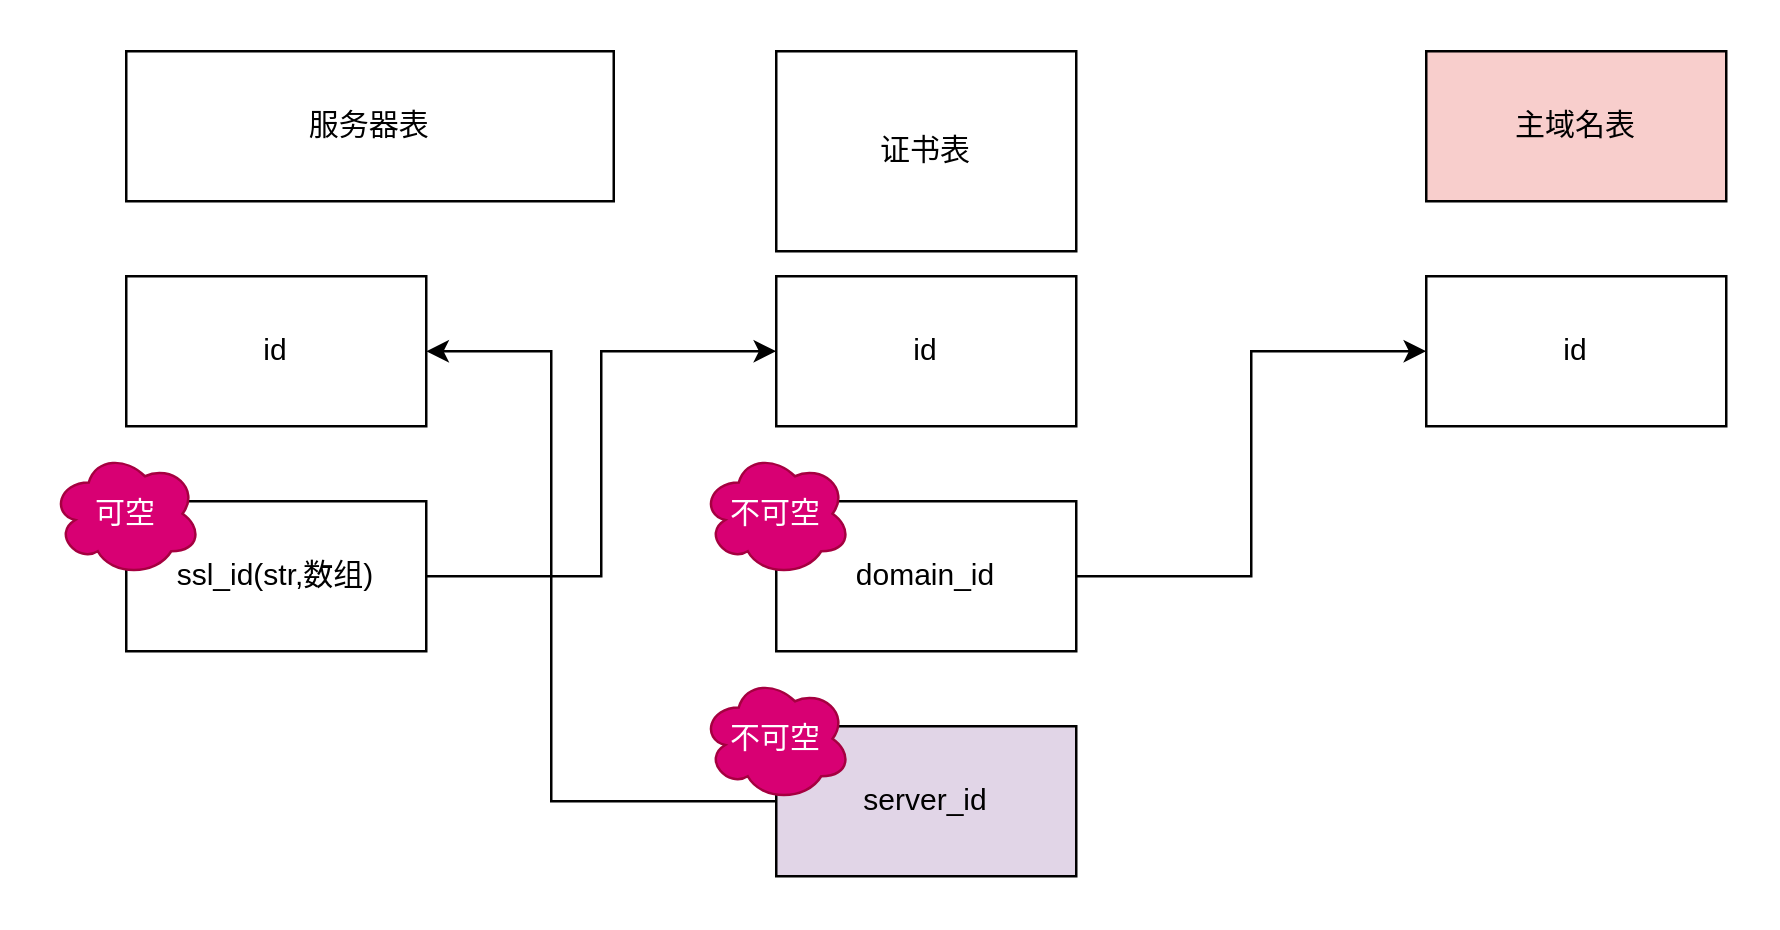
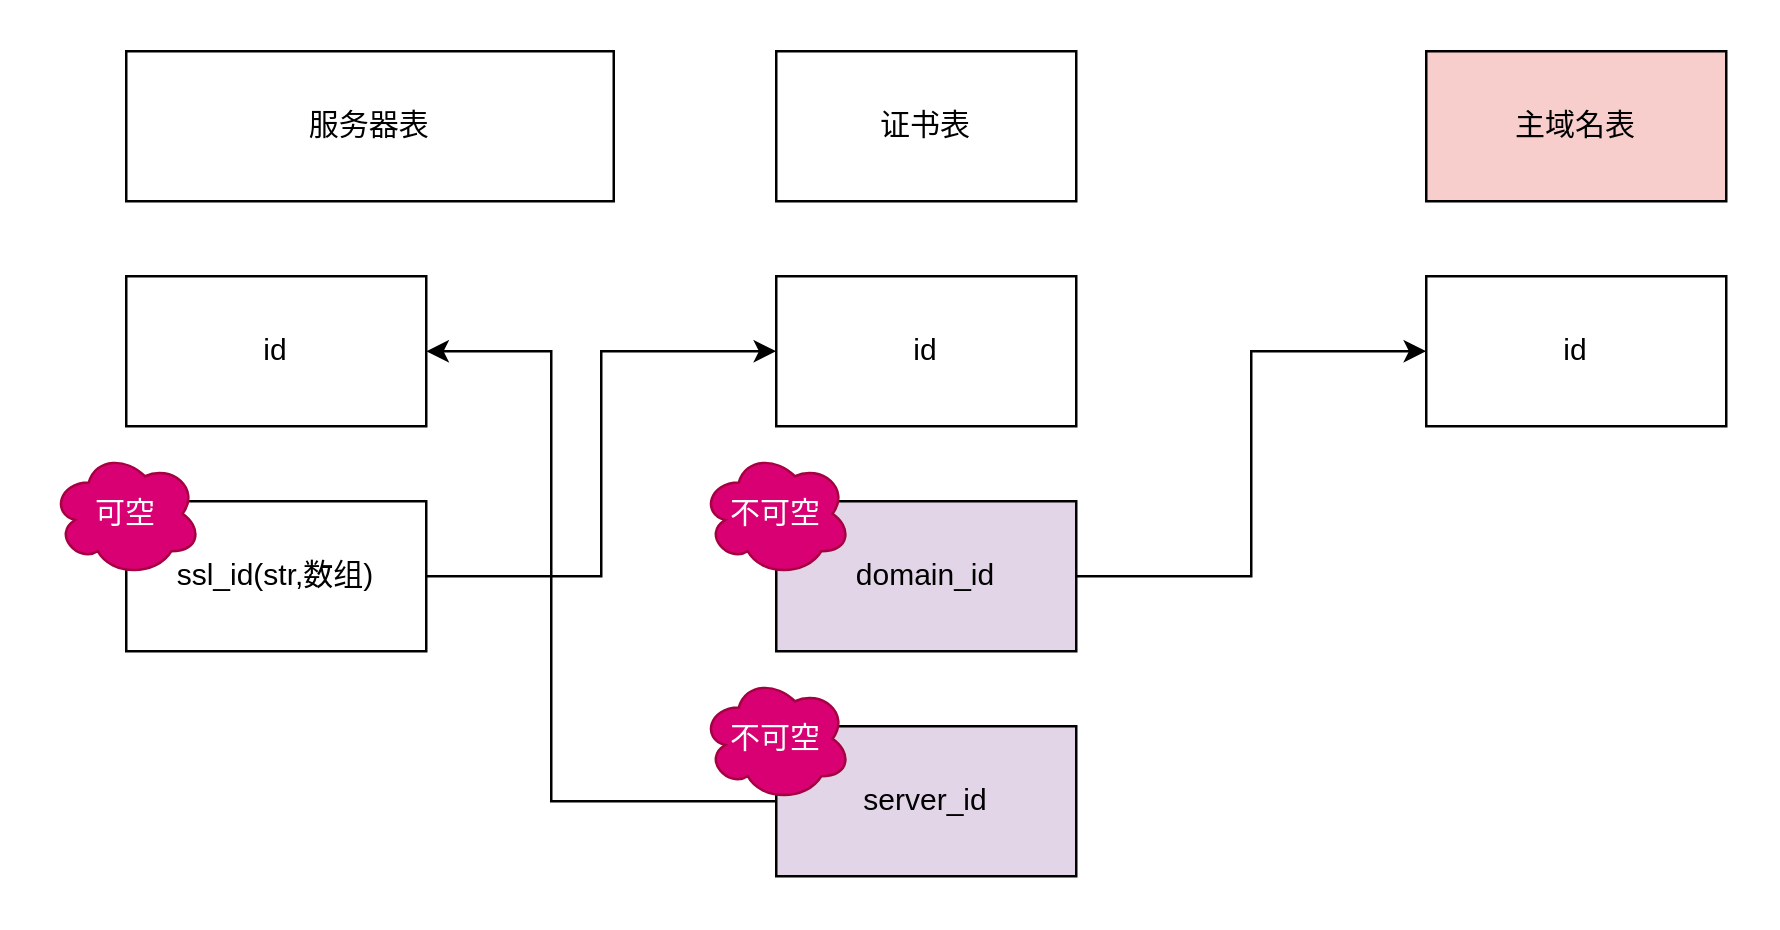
node "证书表": size 300x200 -> 300x150
node "domain_id": fillcolor #ffffff -> #e1d5e7
